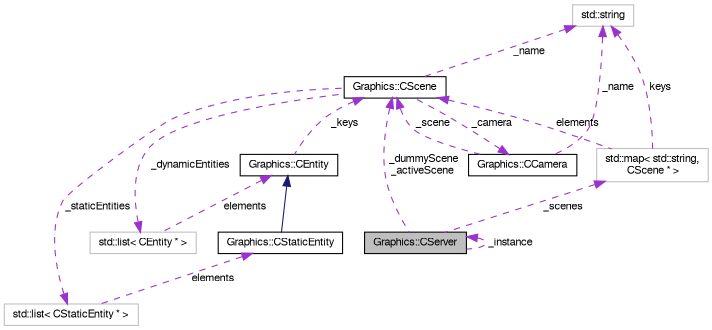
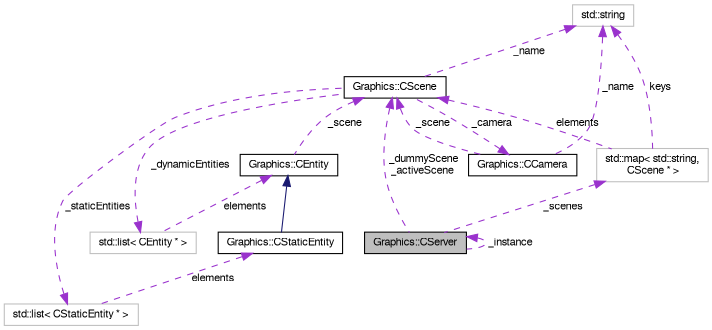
edge "Graphics::CEntity" -> "Graphics::CScene": label " _keys" -> " _scene"
